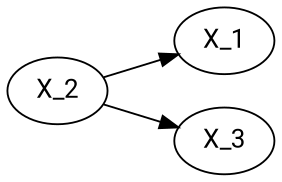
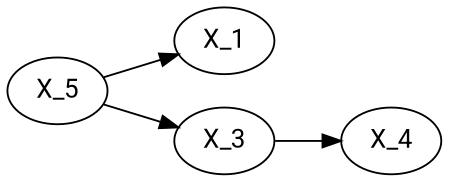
node "X_2": label "X_2" -> "X_5"
node "X_4": added
